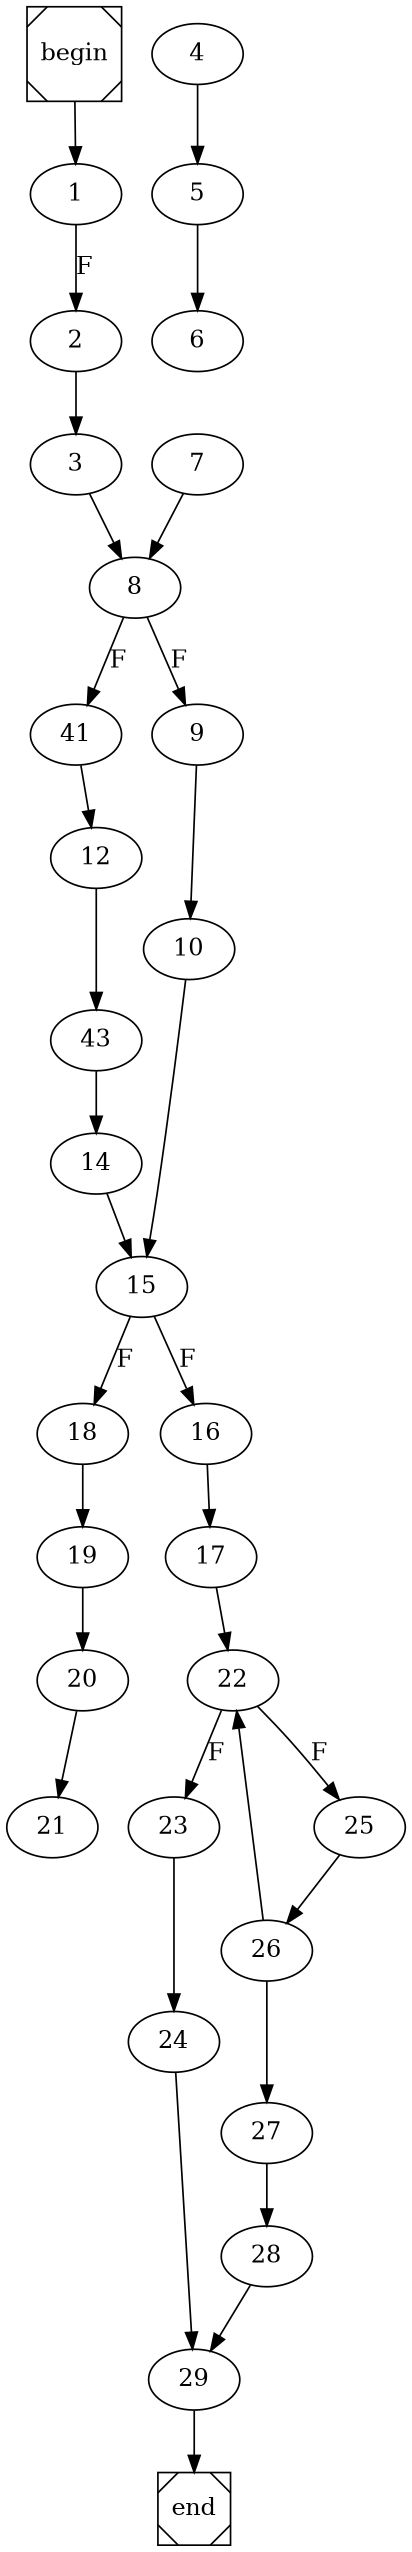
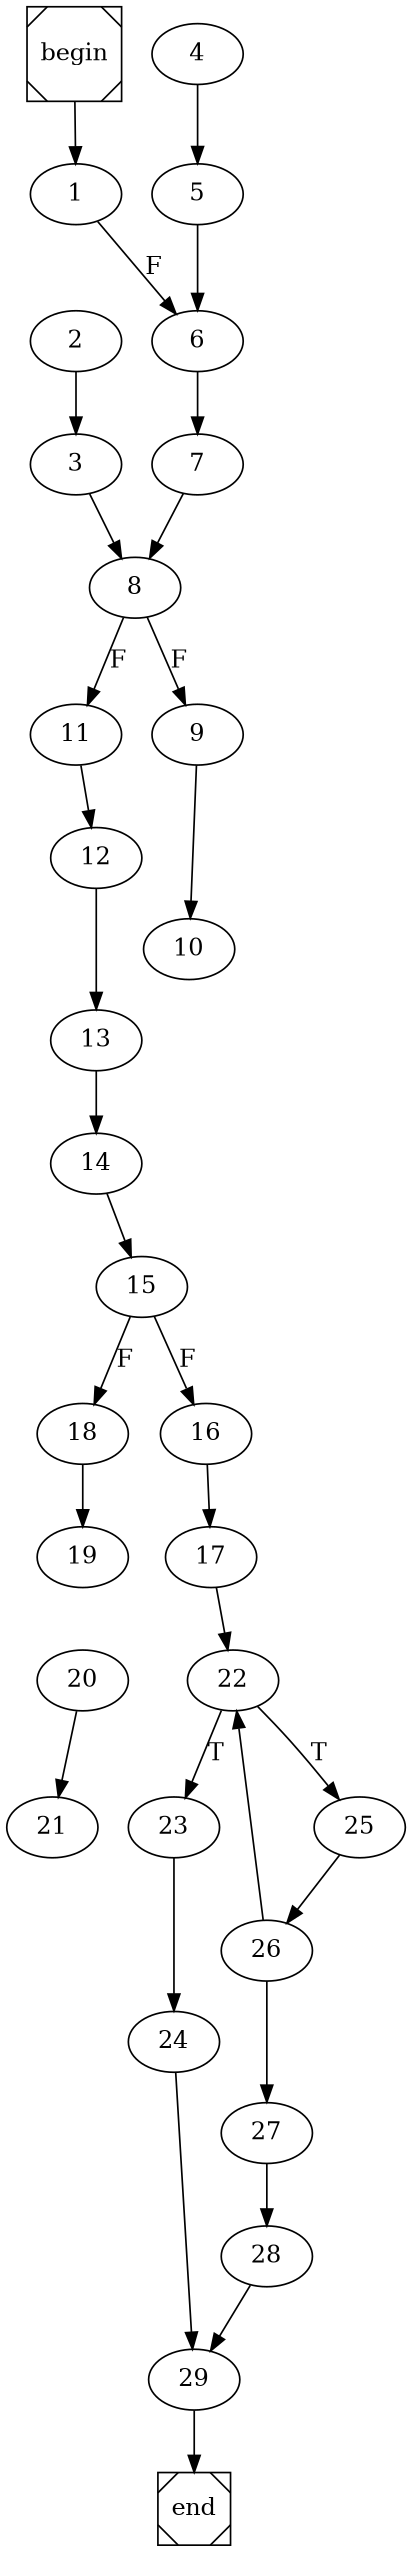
edge "1" -> "2": now "1" -> "6"
edge "6" -> "7": added
node "41": label "41" -> "11"
node "43": label "43" -> "13"
edge "10" -> "15": removed
edge "19" -> "20": removed
edge "22" -> "23": label "F" -> "T"
edge "22" -> "25": label "F" -> "T"
